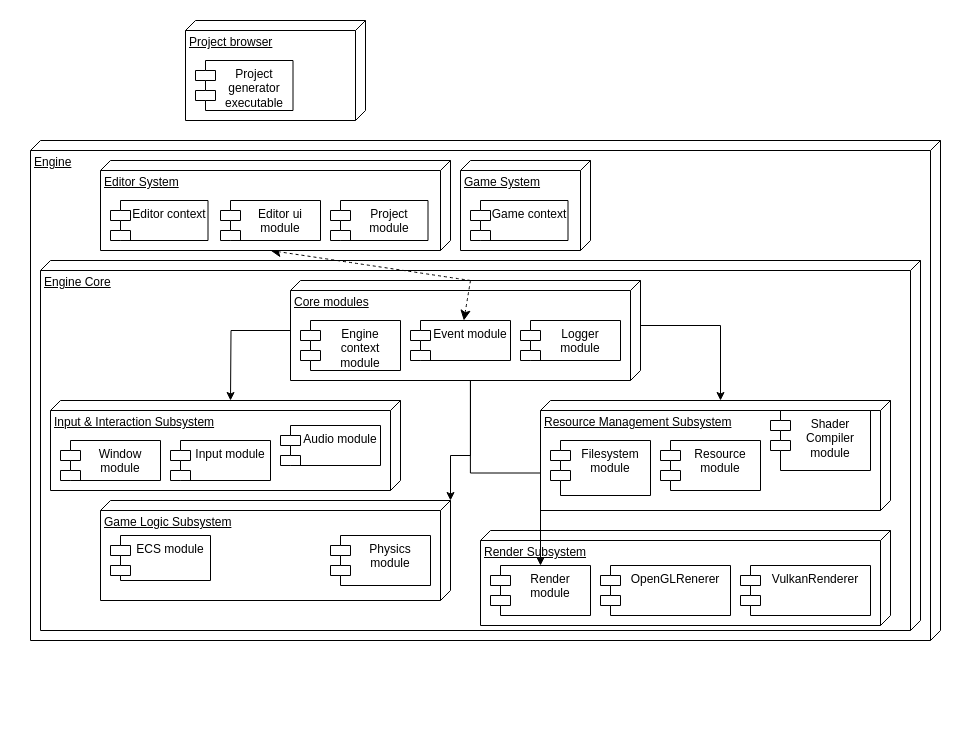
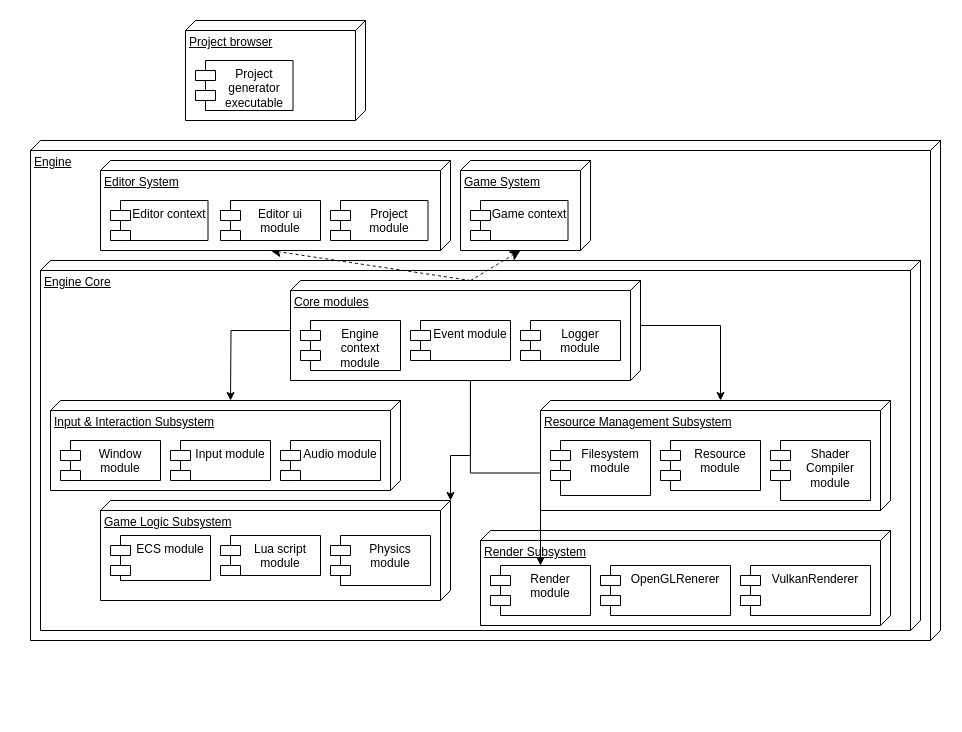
edge "Core modules" -> "Event module": now "Core modules" -> "Game System"
node "Shader Compiler module": moved (821, 441) -> (821, 471)
node "Audio module": moved (331, 446) -> (331, 461)
node "Lua script module": added
